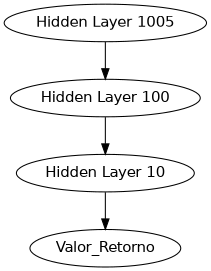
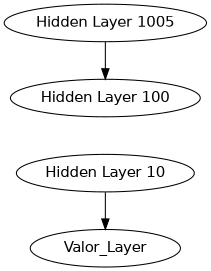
edge "Hidden Layer 100" -> "Hidden Layer 10": removed
node "Valor_Retorno": label "Valor_Retorno" -> "Valor_Layer"
